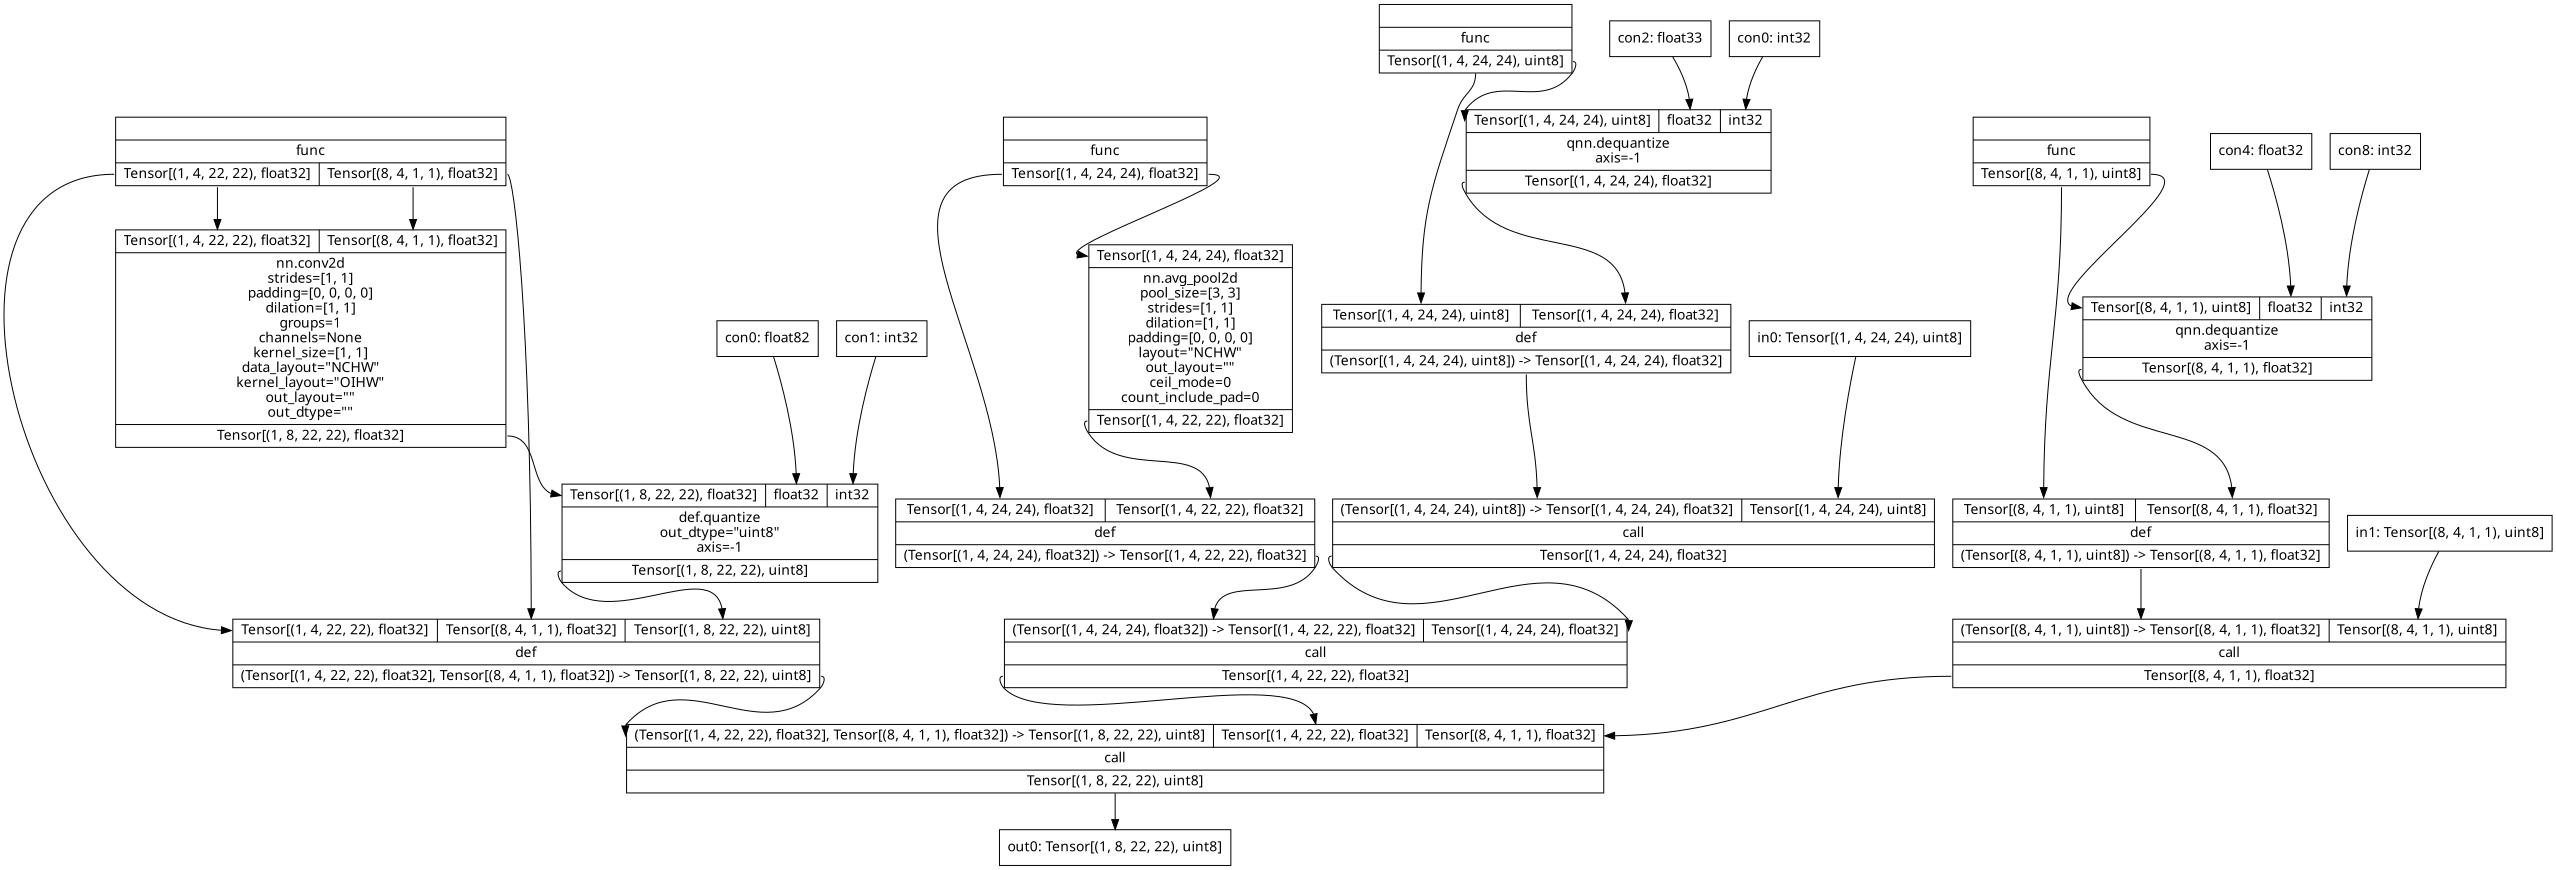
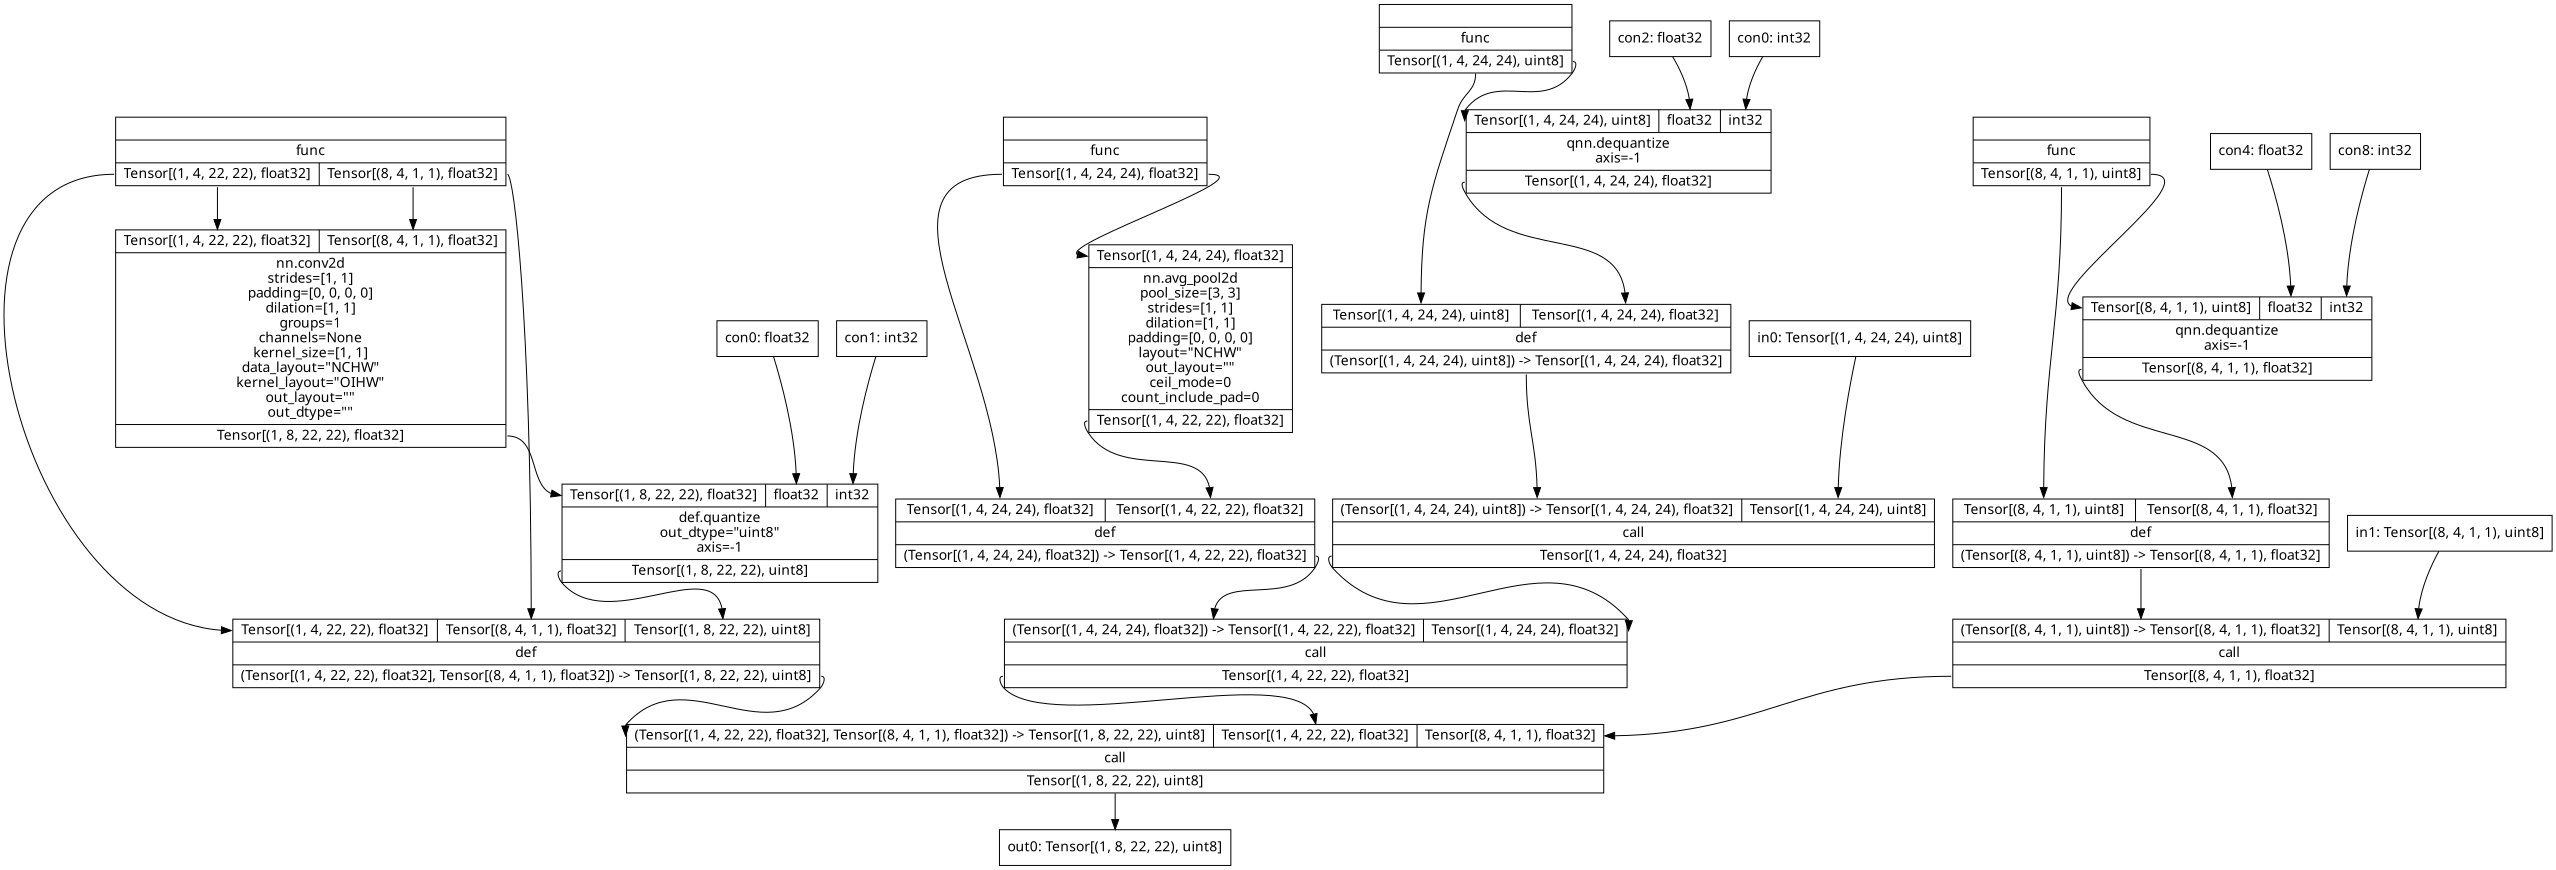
node "con2: float33": label "con2: float33" -> "con2: float32"
node "con0: float82": label "con0: float82" -> "con0: float32"
